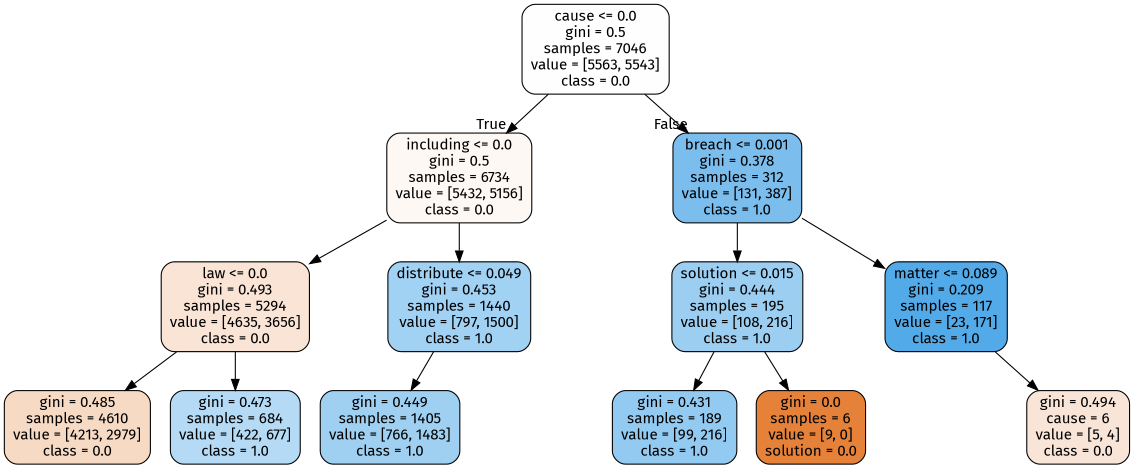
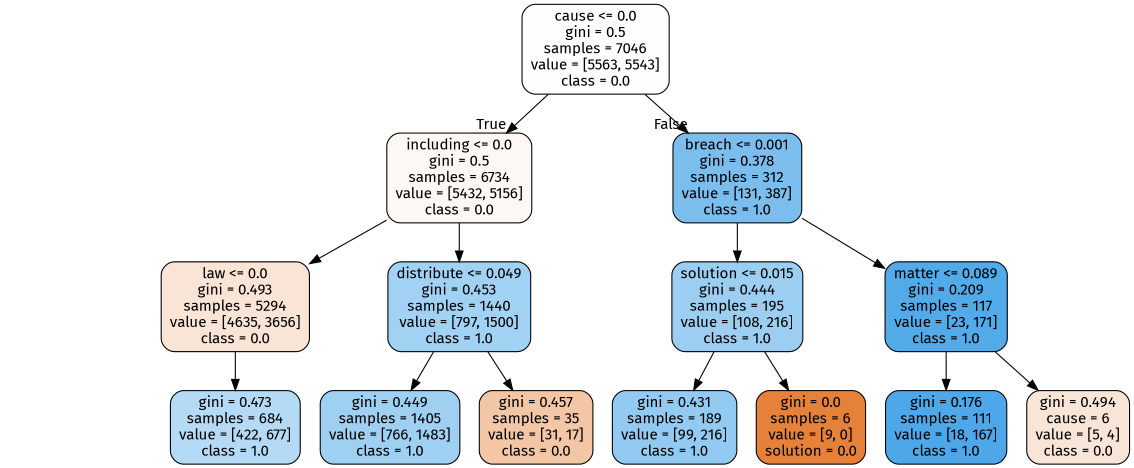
node "gini = 0.485 samples = 4610 value = [4213, 2979] class = 0.0": removed
node "gini = 0.457 samples = 35 value = [31, 17] class = 0.0": added
node "gini = 0.176 samples = 111 value = [18, 167] class = 1.0": added
